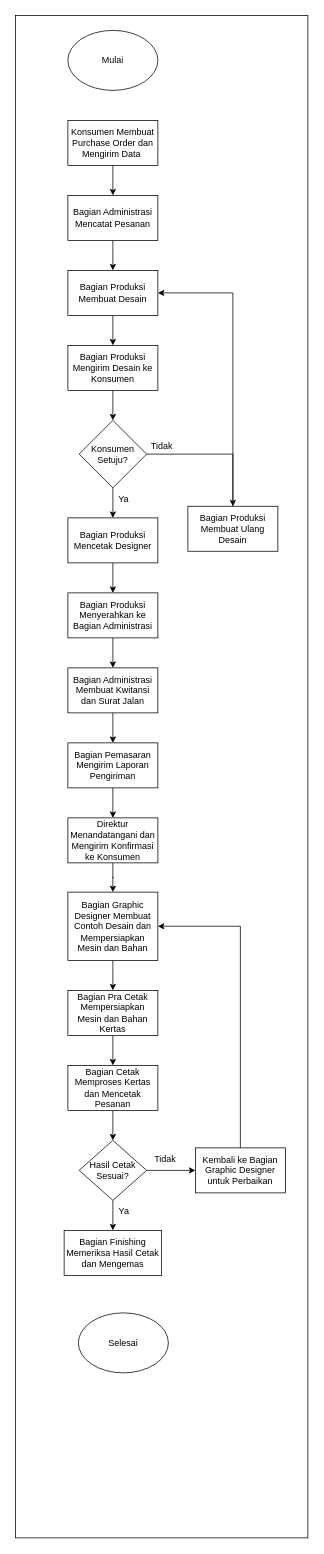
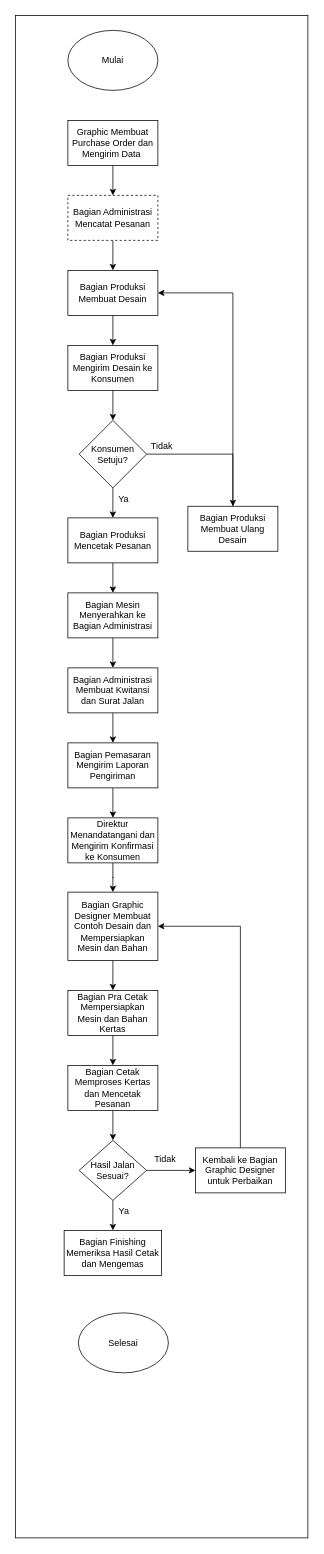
node "Konsumen Membuat Purchase Order dan Mengirim Data": label "Konsumen Membuat Purchase Order dan Mengirim Data" -> "Graphic Membuat Purchase Order dan Mengirim Data"
node "Bagian Administrasi Mencatat Pesanan": style solid -> dashed
node "Bagian Produksi Mencetak Designer": label "Bagian Produksi Mencetak Designer" -> "Bagian Produksi Mencetak Pesanan"
node "Bagian Produksi Menyerahkan ke Bagian Administrasi": label "Bagian Produksi Menyerahkan ke Bagian Administrasi" -> "Bagian Mesin Menyerahkan ke Bagian Administrasi"
node "Hasil Cetak Sesuai?": label "Hasil Cetak Sesuai?" -> "Hasil Jalan Sesuai?"
